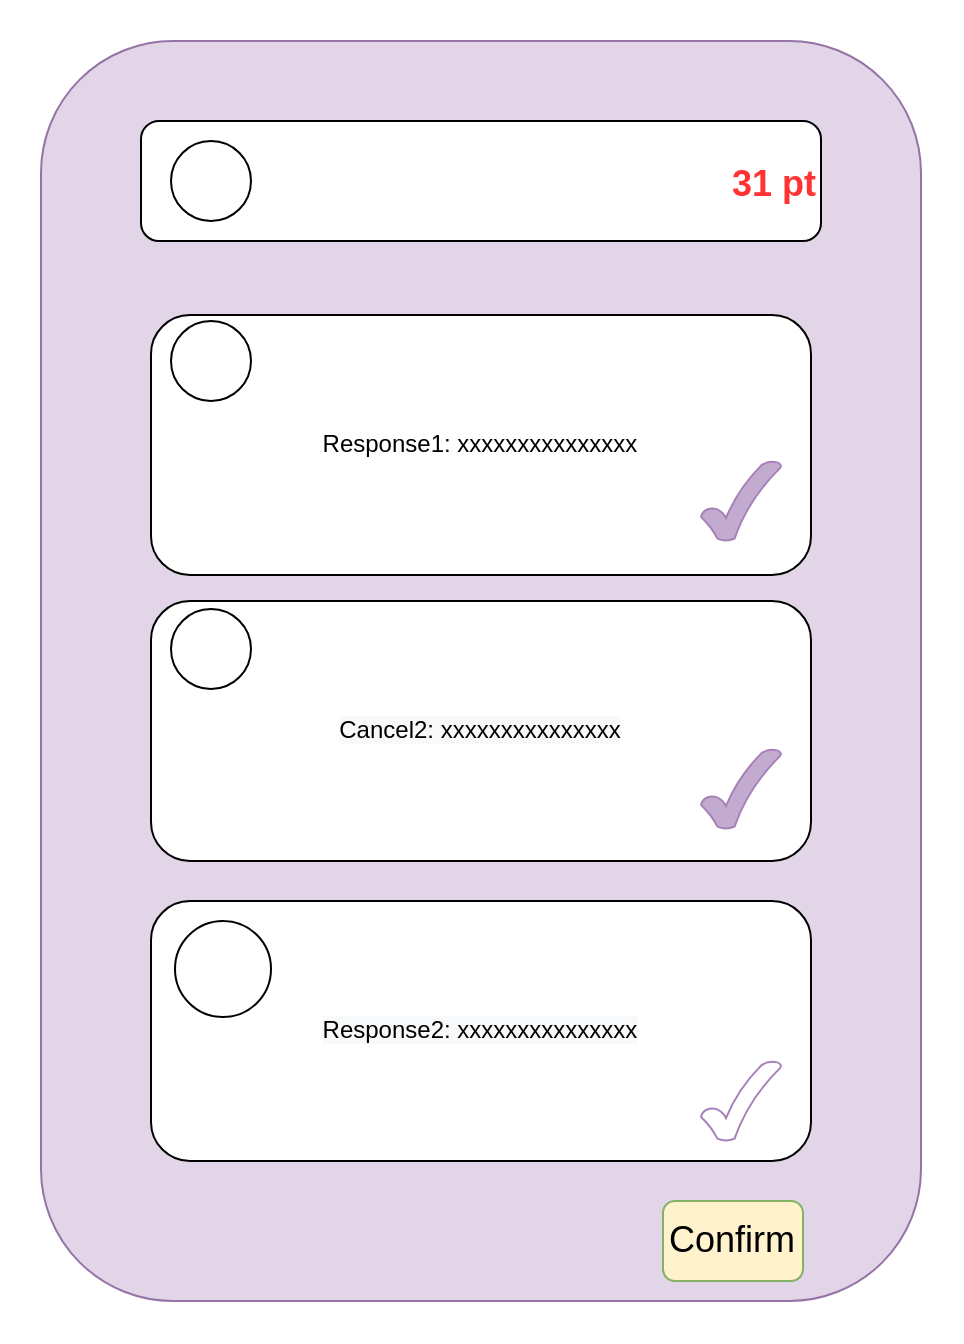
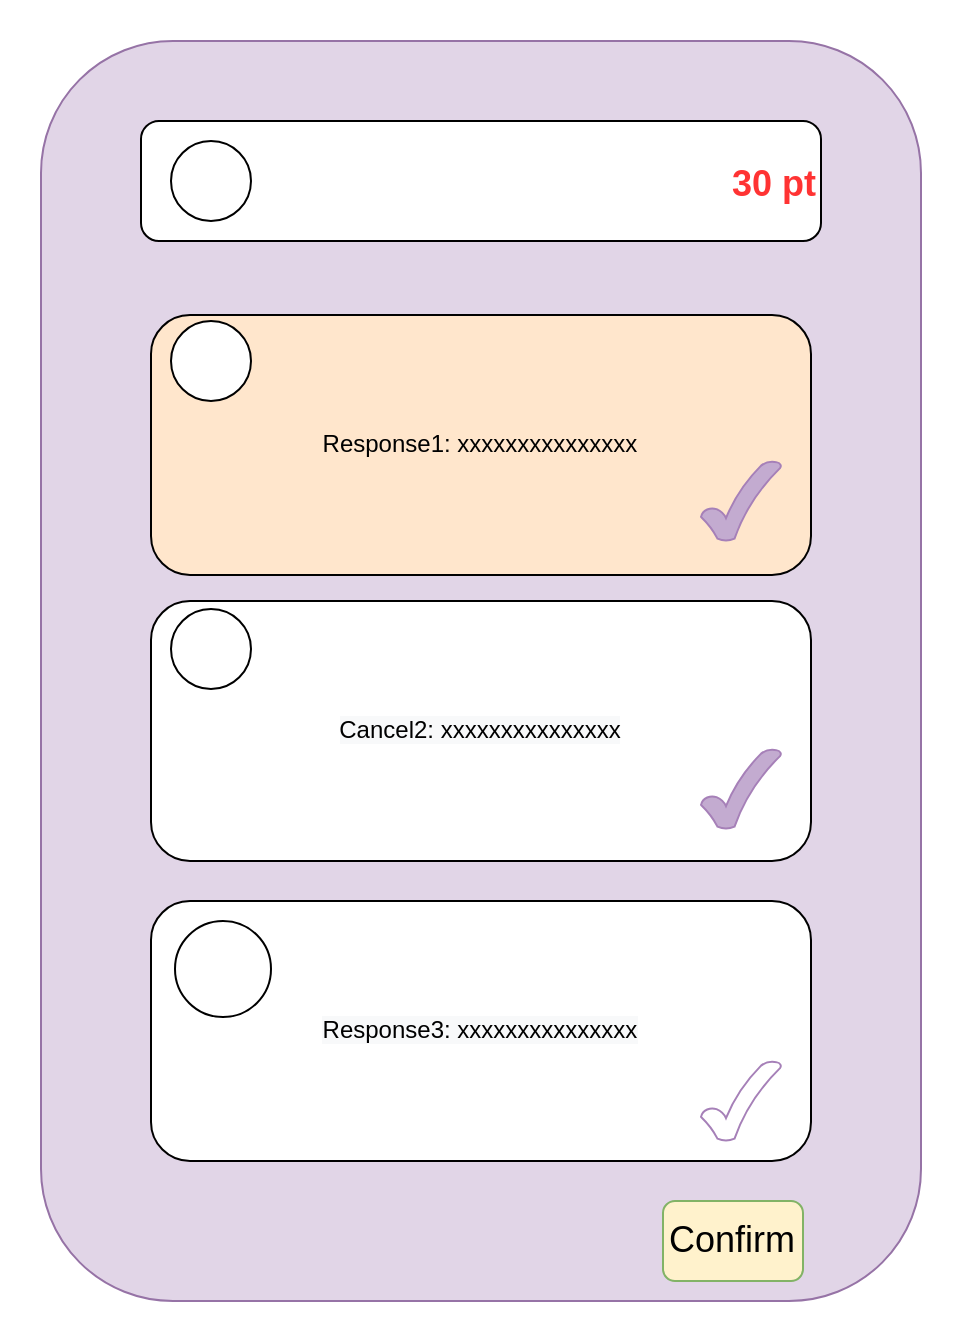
node "31 pt": label "31 pt" -> "30 pt"
node "Response1: xxxxxxxxxxxxxxx": fillcolor #ffffff -> #ffe6cc
node "Response2: xxxxxxxxxxxxxxx": label "Response2: xxxxxxxxxxxxxxx" -> "Response3: xxxxxxxxxxxxxxx"
